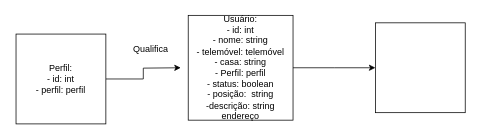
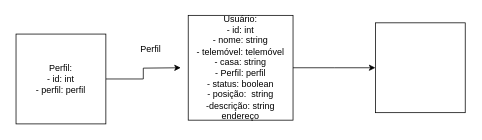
node "Qualifica": label "Qualifica" -> "Perfil"
